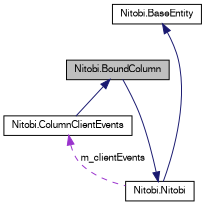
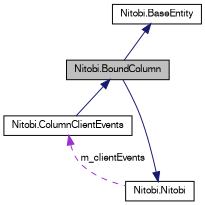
edge "Nitobi.Nitobi" -> "Nitobi.BaseEntity": now "Nitobi.BoundColumn" -> "Nitobi.BaseEntity"
